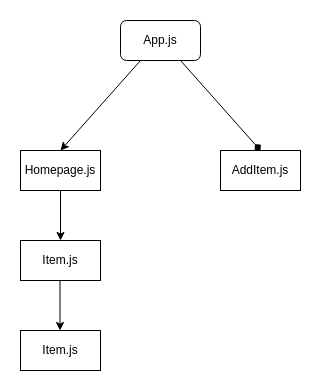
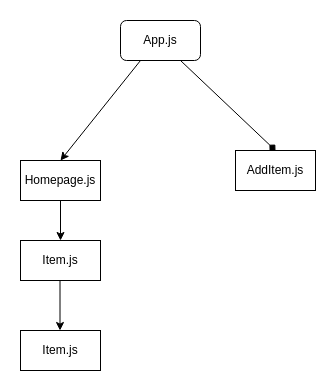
node "Homepage.js": moved (61, 171) -> (61, 181)
node "AddItem.js": moved (261, 171) -> (276, 171)
